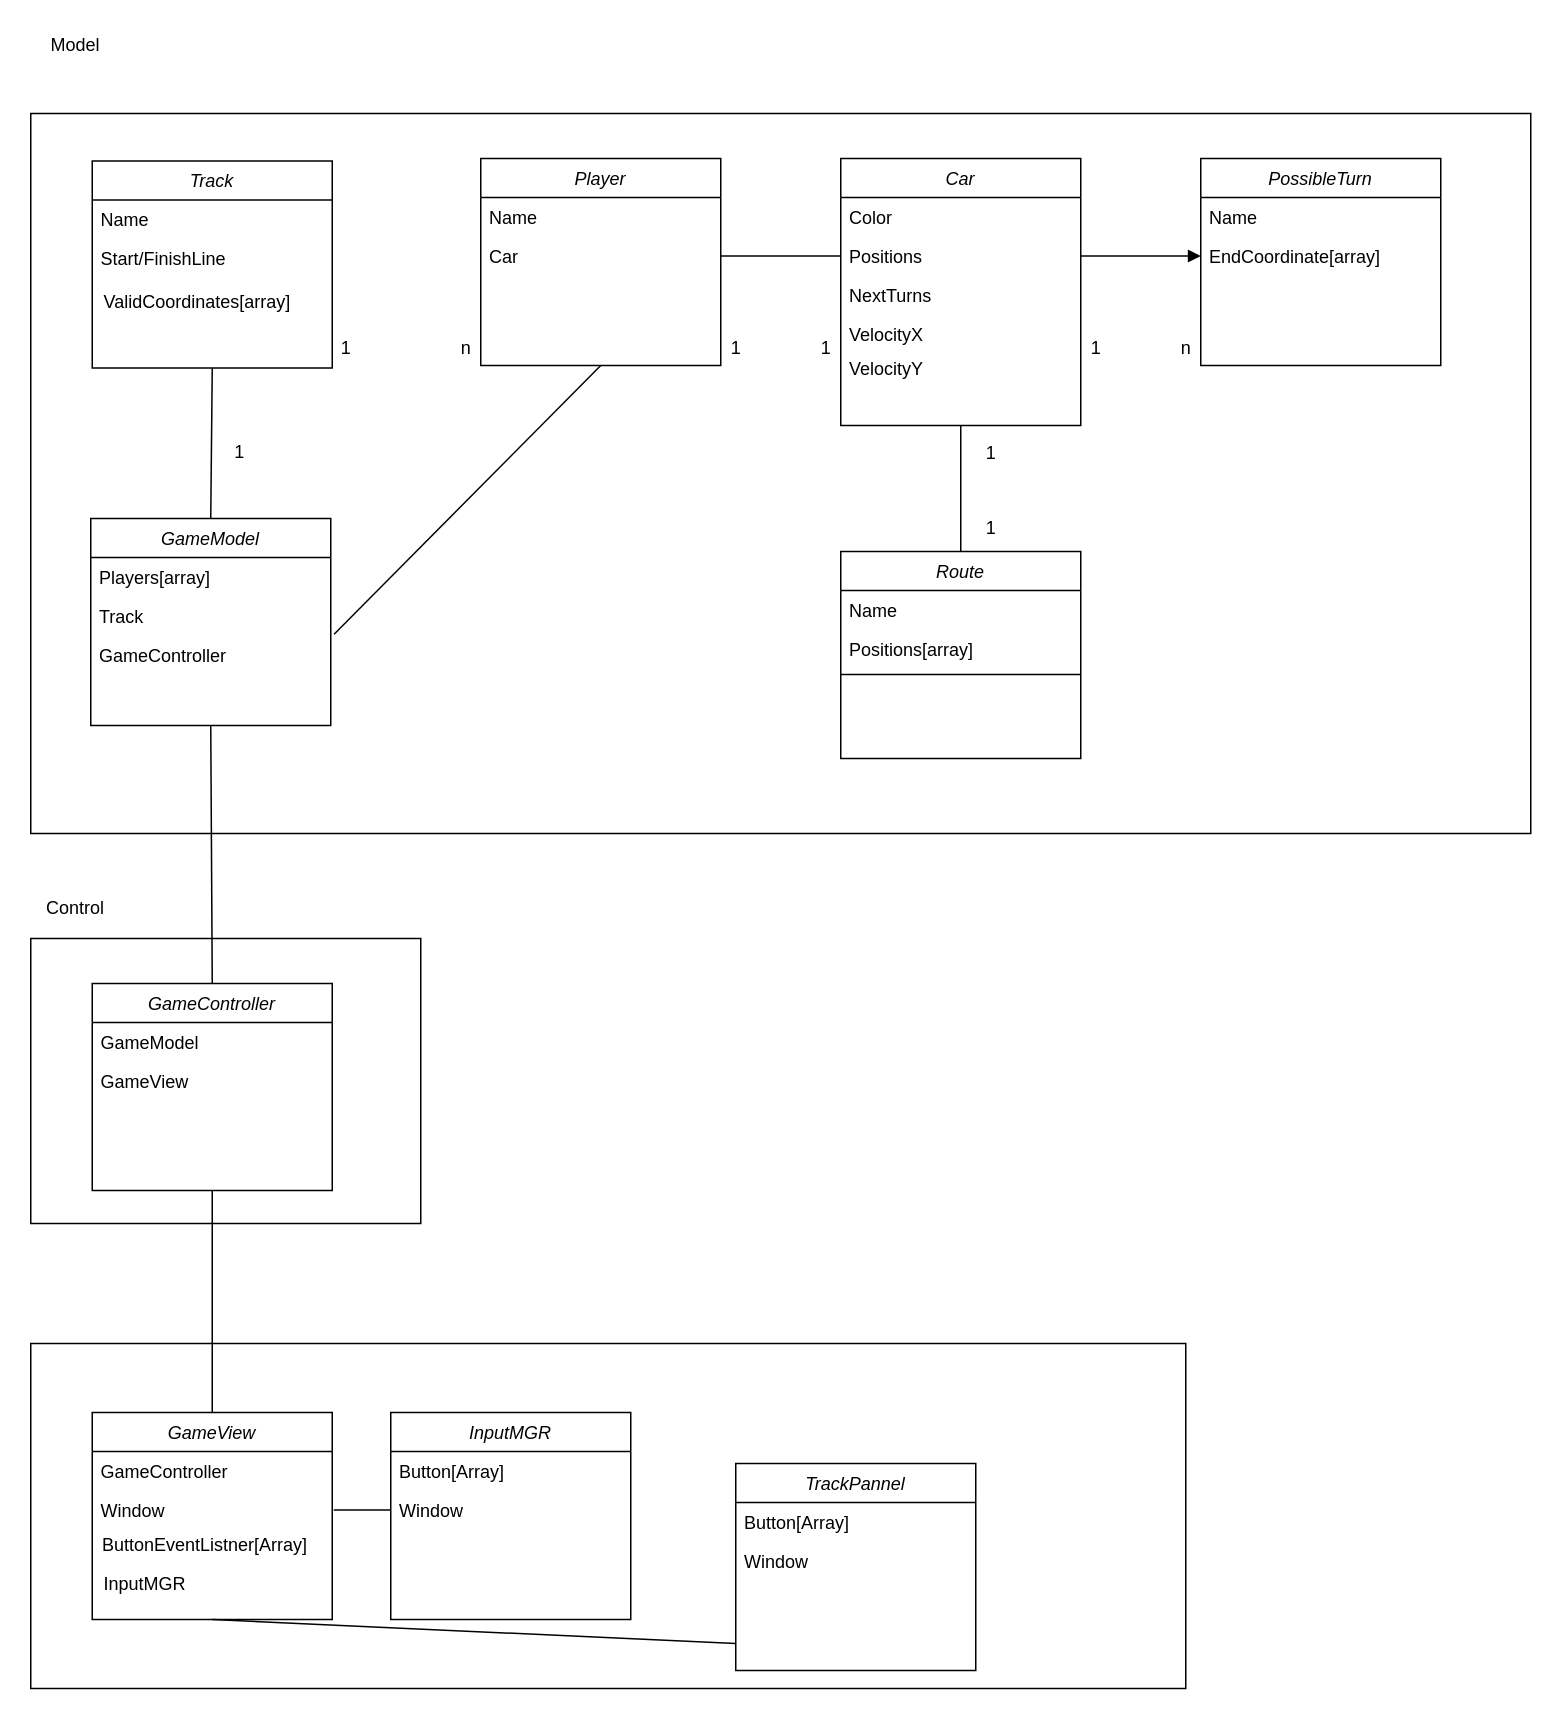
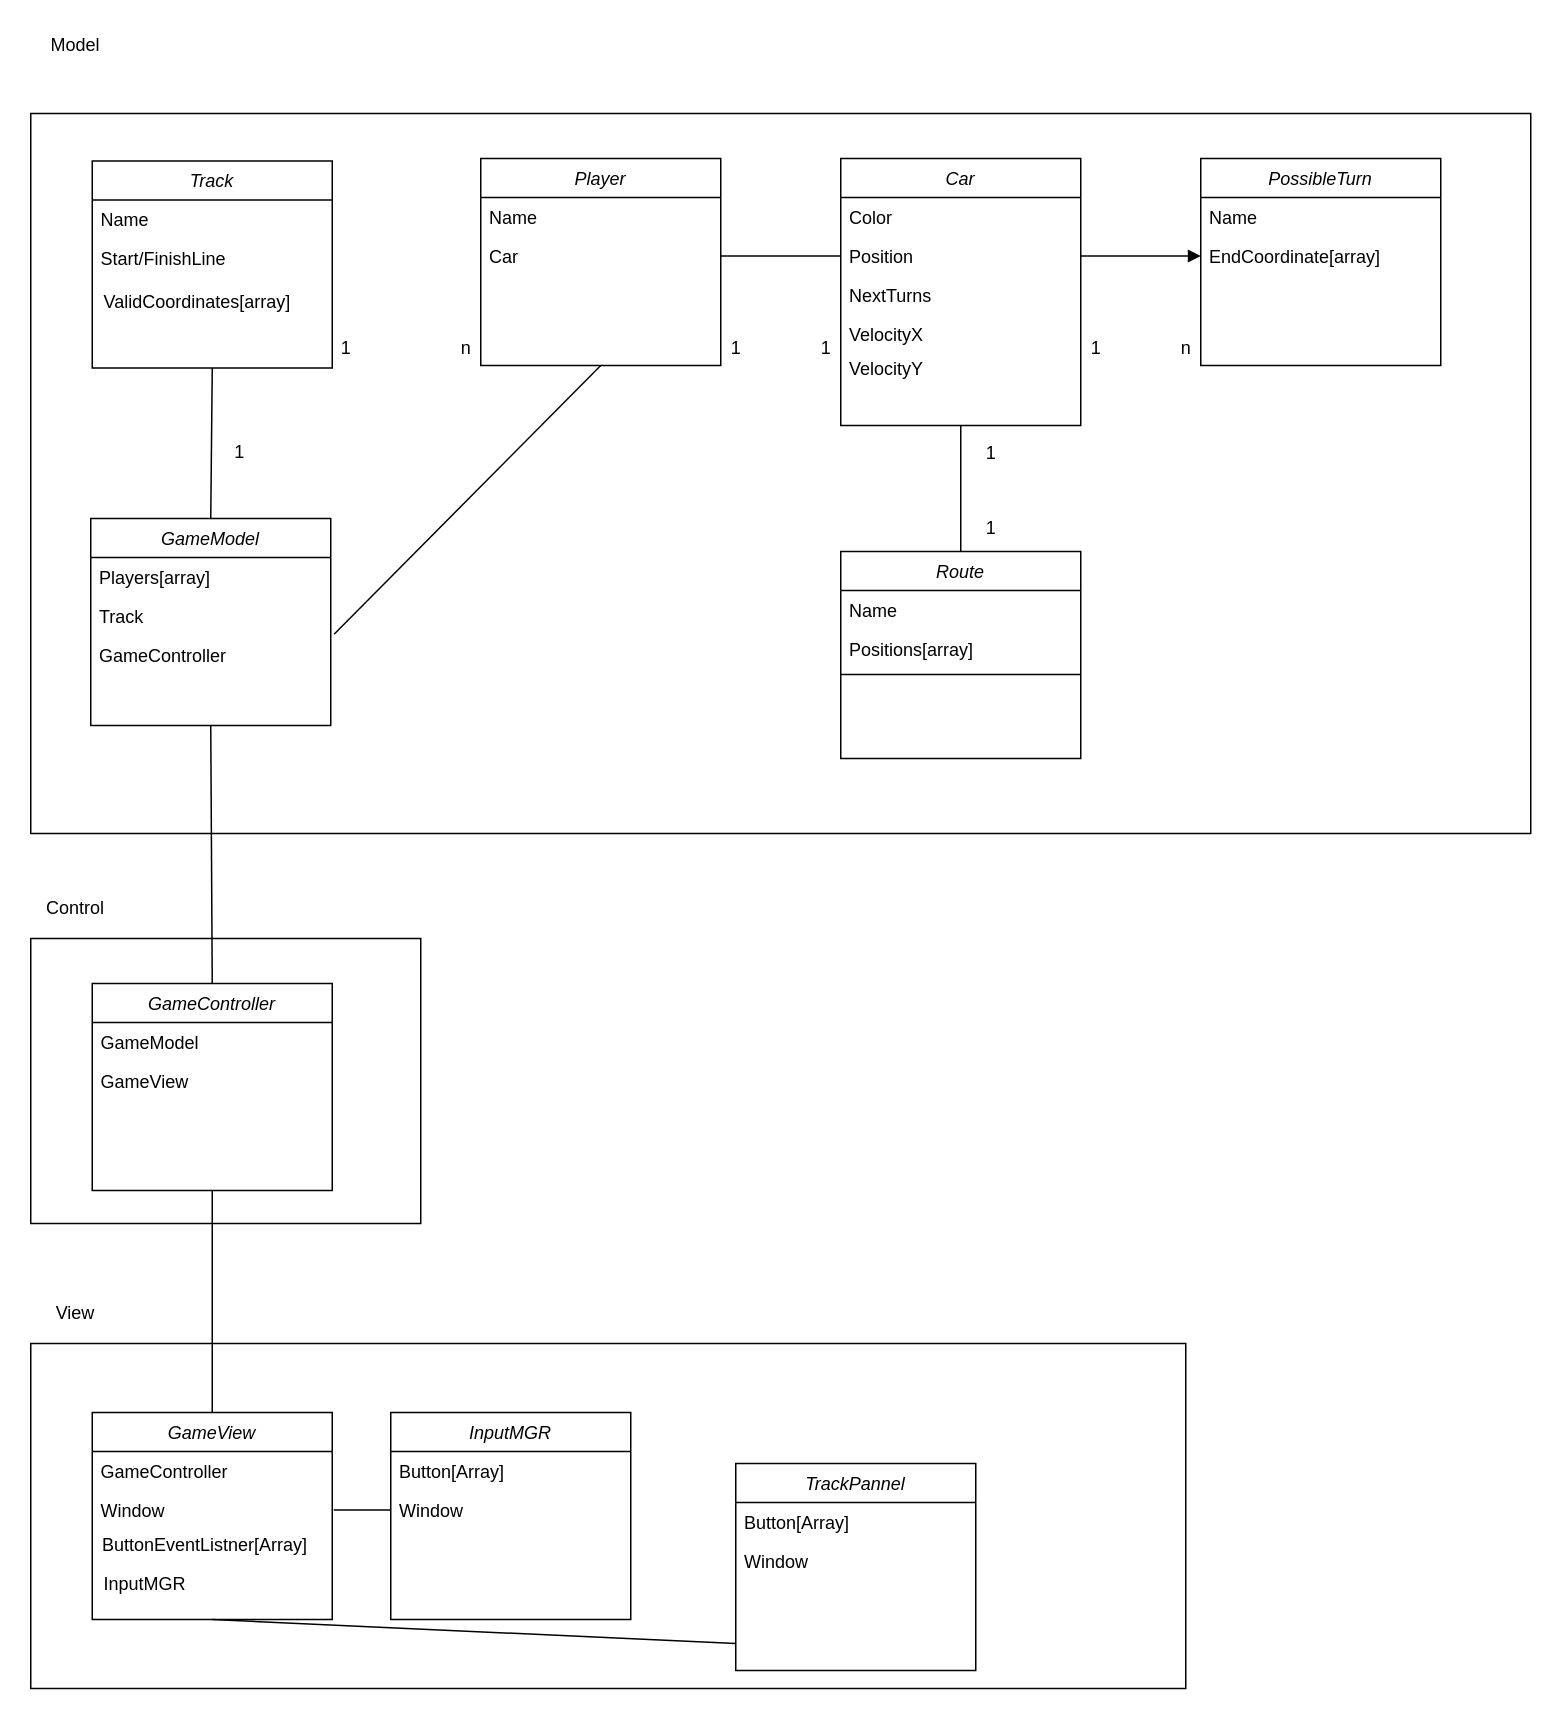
node "Positions": label "Positions" -> "Position"
node "View": added
